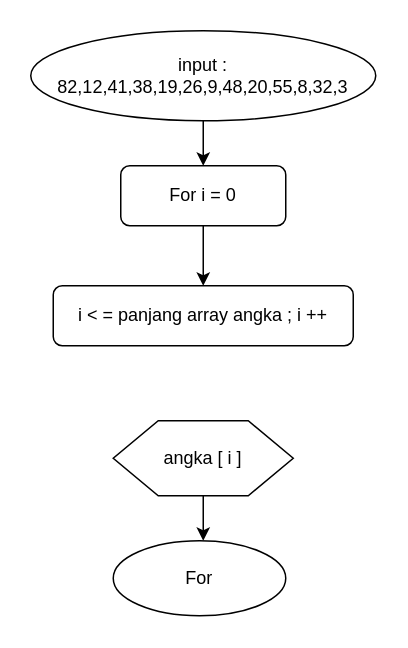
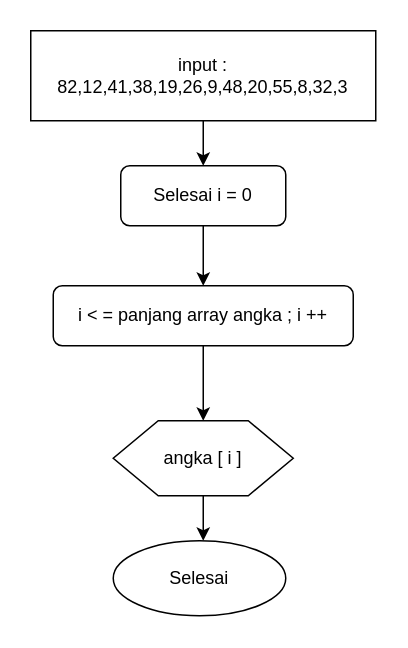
node "input : 82,12,41,38,19,26,9,48,20,55,8,32,3": shape ellipse -> rectangle
node "For i = 0": label "For i = 0" -> "Selesai i = 0"
edge "i < = panjang array angka ; i ++" -> "angka [ i ]": added
node "For": label "For" -> "Selesai"
